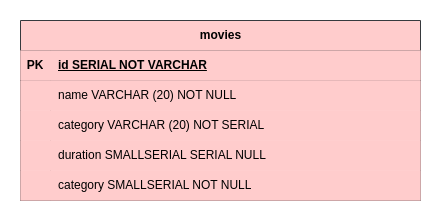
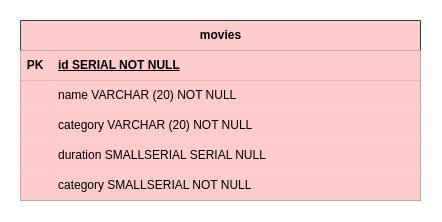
node "id SERIAL NOT VARCHAR": label "id SERIAL NOT VARCHAR" -> "id SERIAL NOT NULL"
node "category VARCHAR (20) NOT SERIAL": label "category VARCHAR (20) NOT SERIAL" -> "category VARCHAR (20) NOT NULL"
